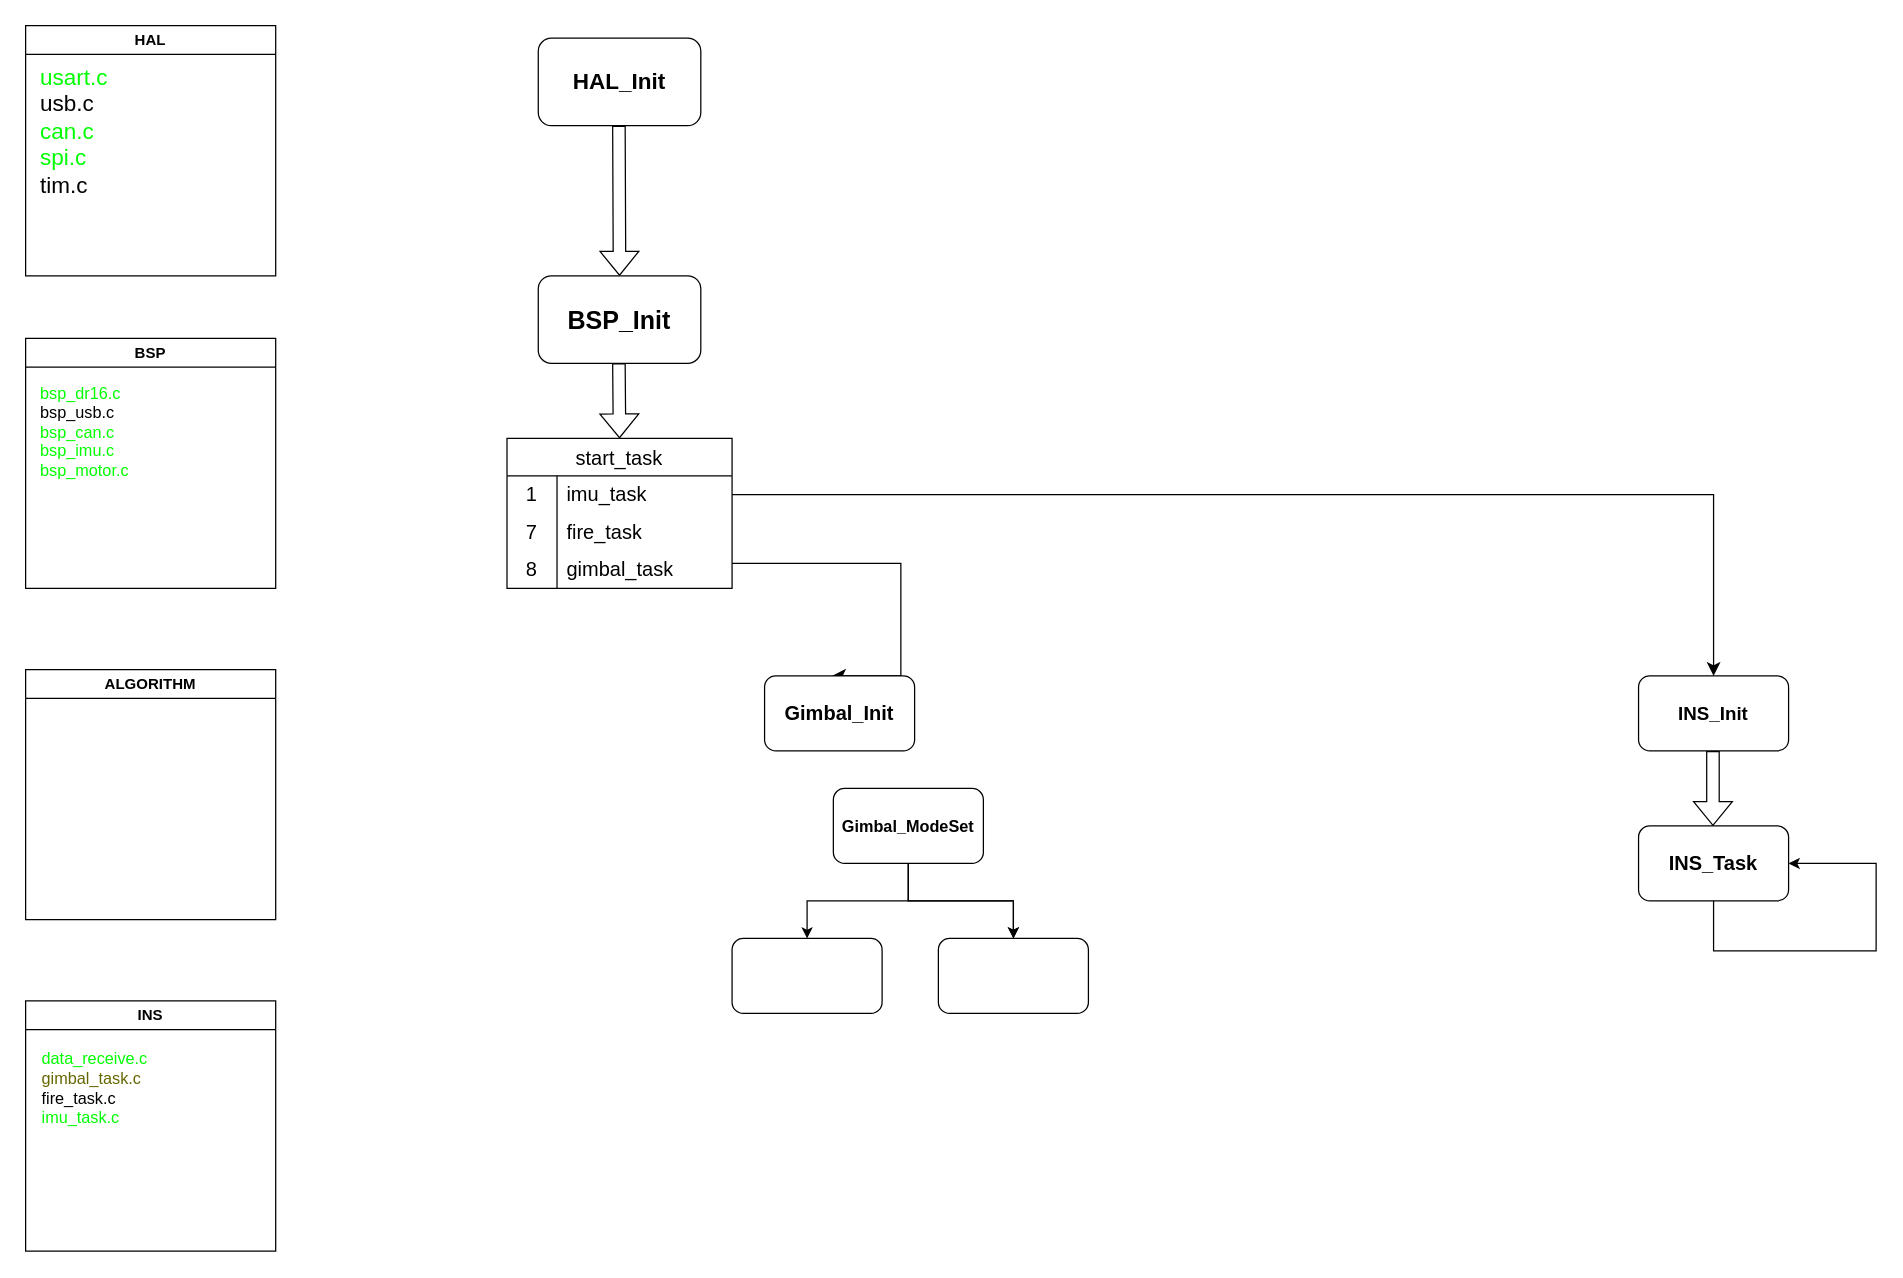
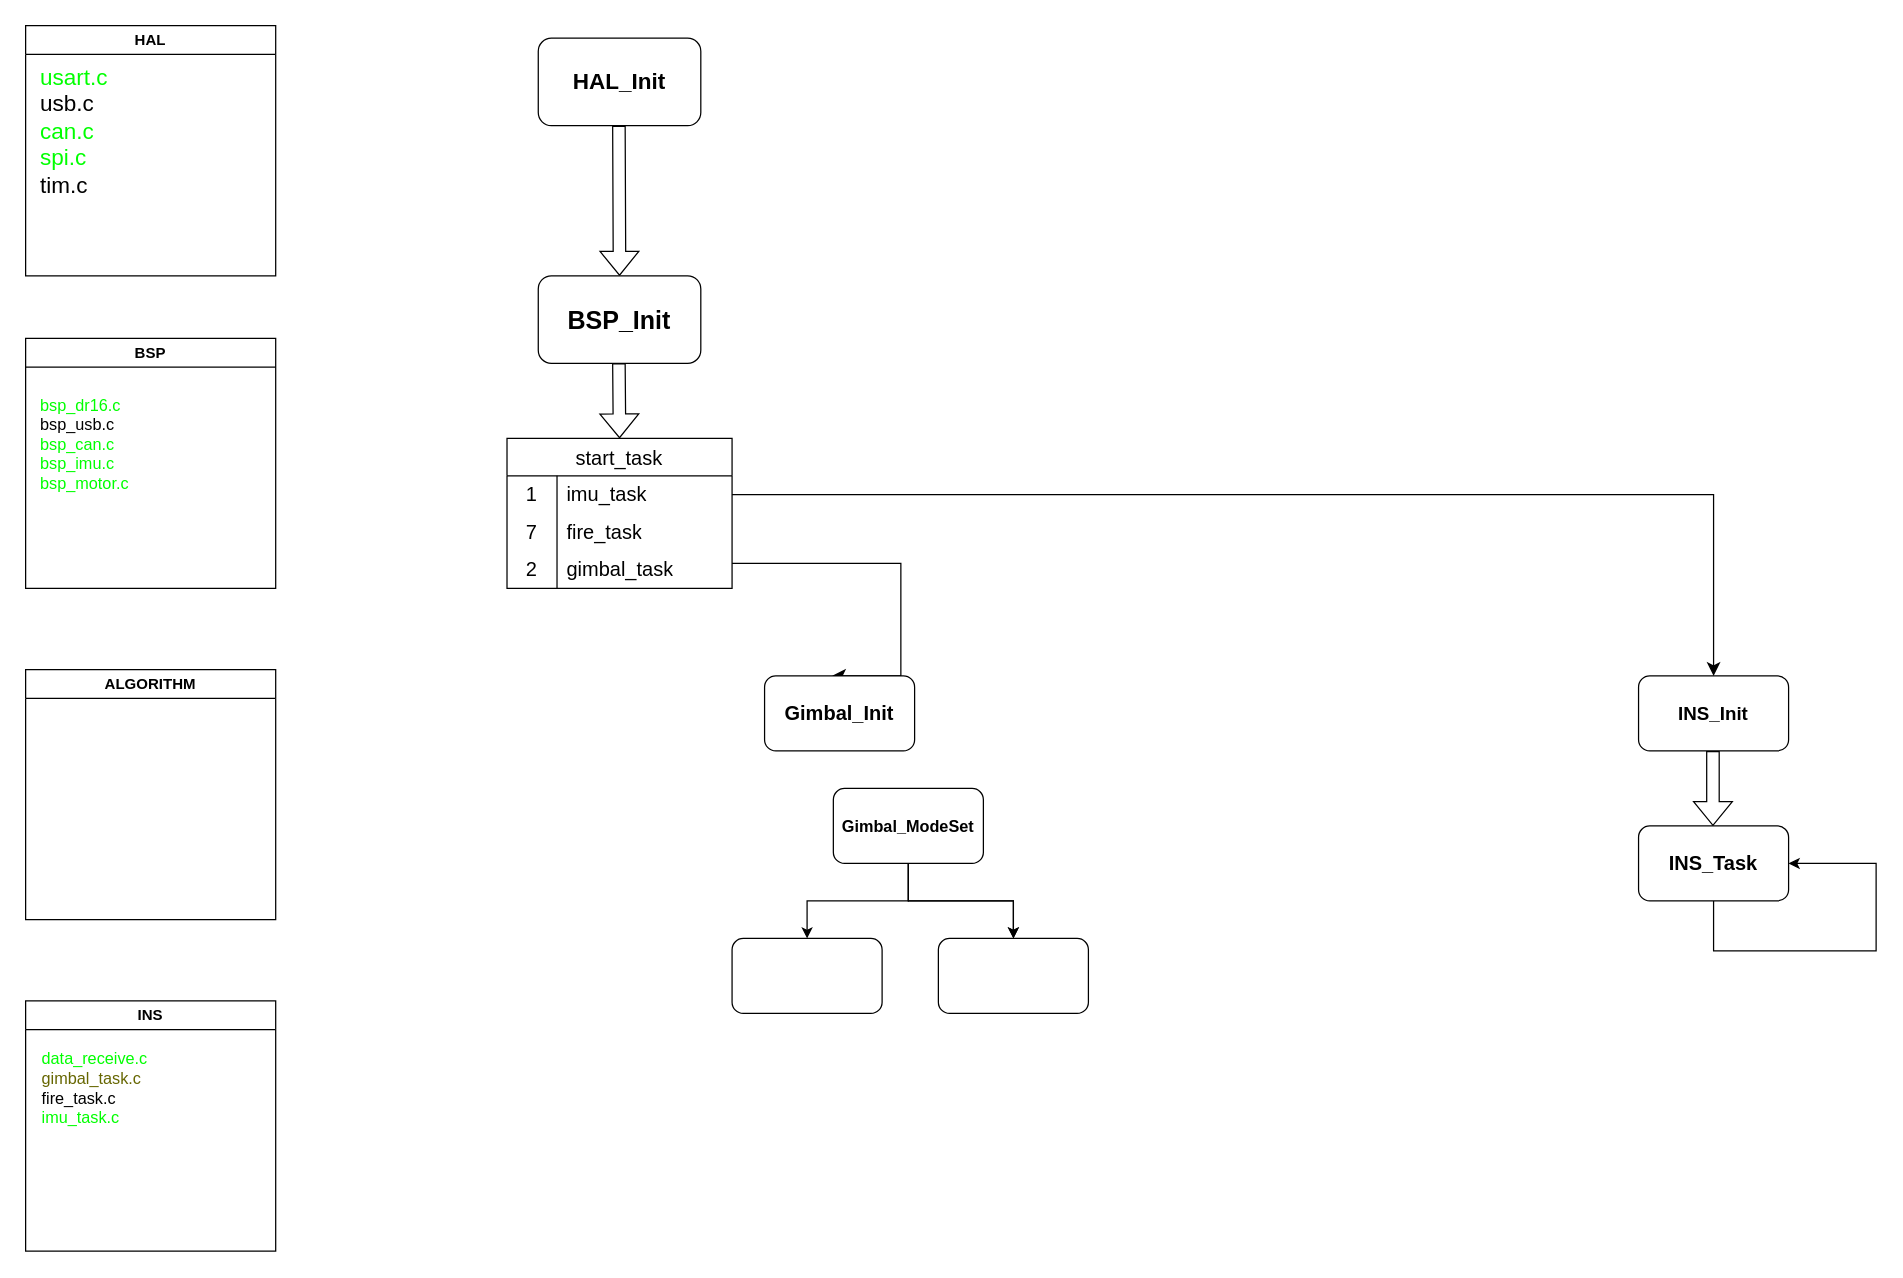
node "bsp_dr16.cbsp_usb.cbsp_can.cbsp_imu.c bsp_motor.c": moved (94, 432) -> (94, 444)
node "8": label "8" -> "2"
